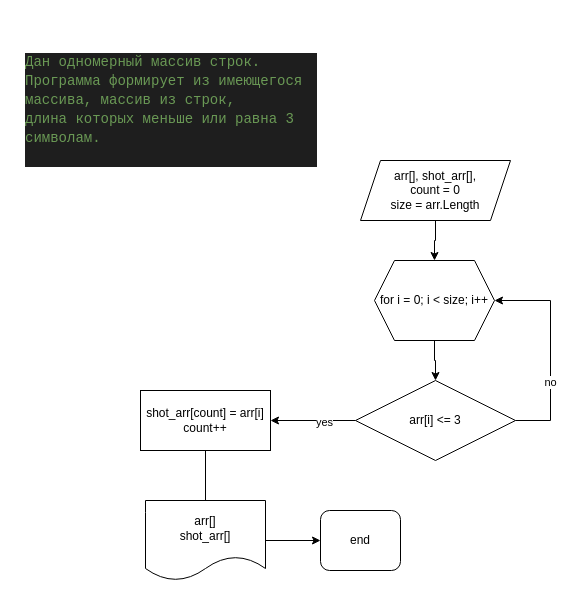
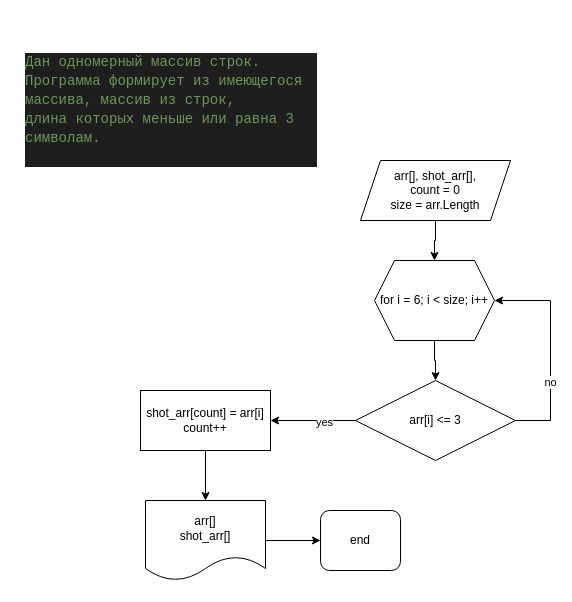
node "for i = 0; i < size; i++": label "for i = 0; i < size; i++" -> "for i = 6; i < size; i++"
edge "shot_arr[count] = arr[i] count++" -- "arr[] shot_arr[]": arrowhead none -> classic
